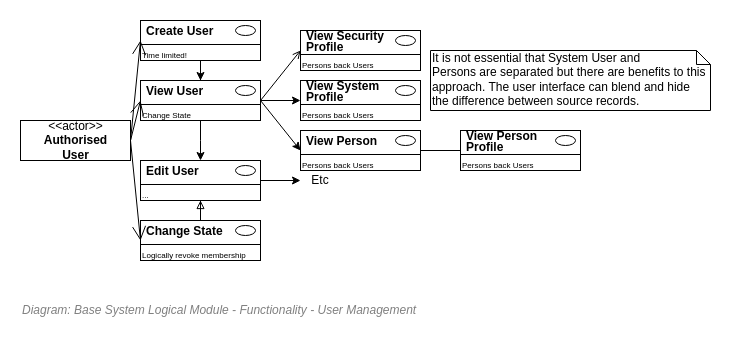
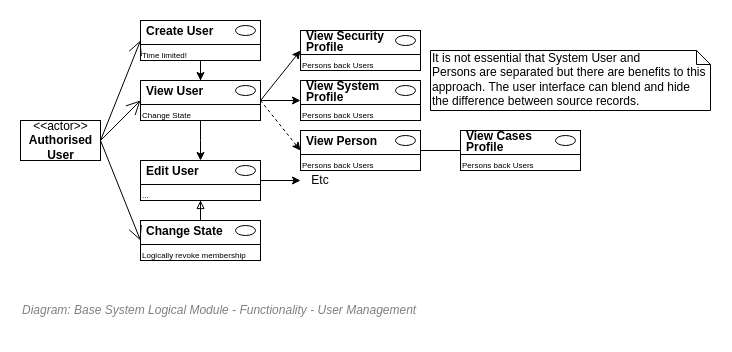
edge "View User" -> "View Security Profile": arrowhead open -> classic
edge "View User" -> "View Person": style solid -> dashed
node "<<actor>> Authorised User": size 110x40 -> 80x40
node "View Person Profile": label "View Person Profile" -> "View Cases Profile"
